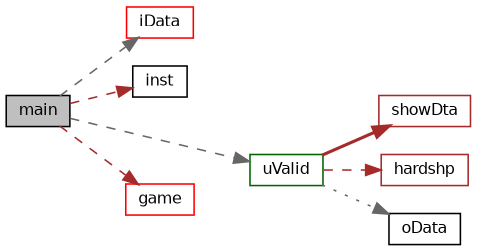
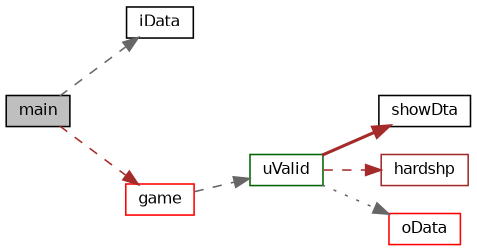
node "iData": color red -> black
node "inst": removed
node "showDta": color brown -> black
edge "main" -> "uValid": now "game" -> "uValid"
node "oData": color black -> red
